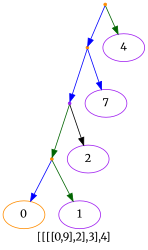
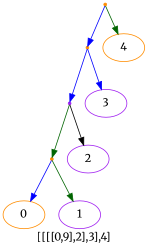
node "4": color purple -> darkorange
node "7": label "7" -> "3"
